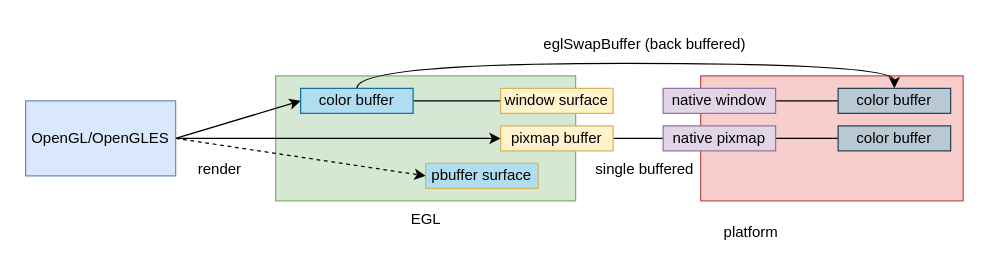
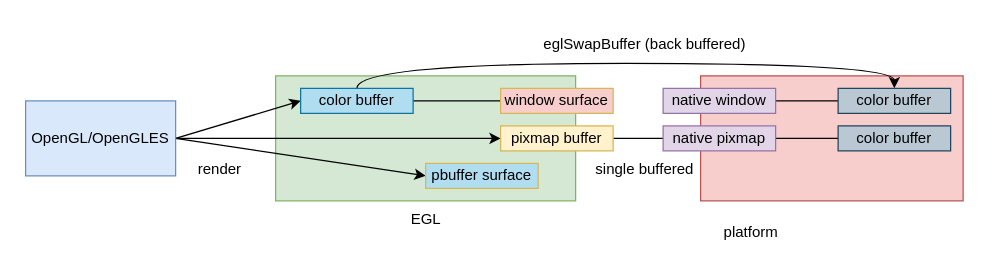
node "window surface": fillcolor #fff2cc -> #f8cecc
edge "OpenGL/OpenGLES" -> "pbuffer surface": style dashed -> solid
